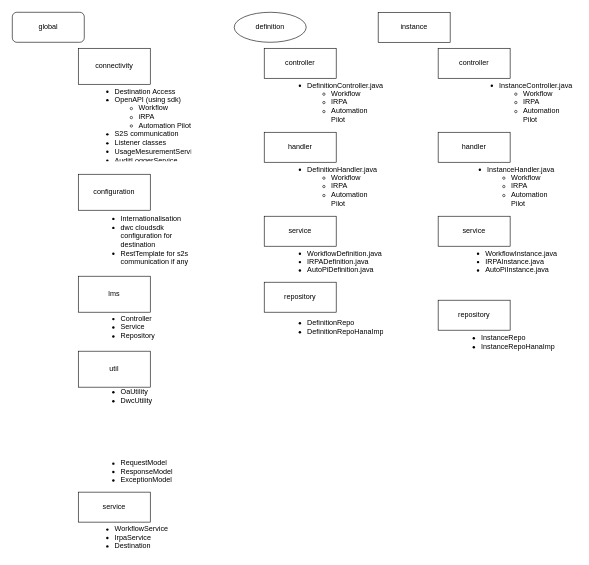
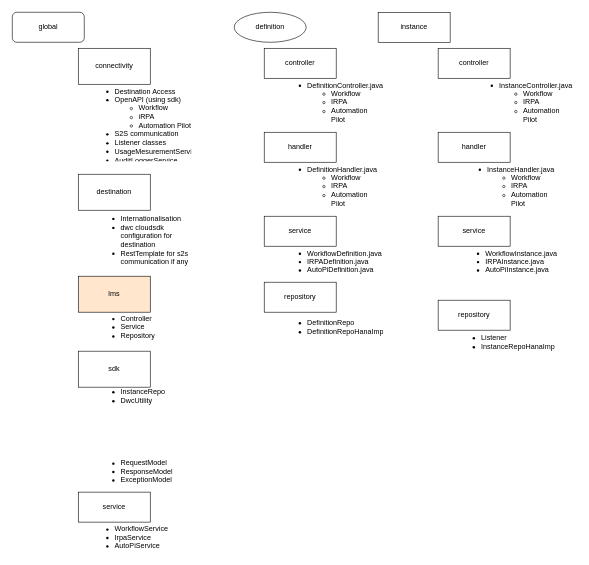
node "configuration": label "configuration" -> "destination"
node "lms": fillcolor #ffffff -> #ffe6cc
node "InstanceRepo InstanceRepoHanaImp": label "InstanceRepo InstanceRepoHanaImp" -> "Listener InstanceRepoHanaImp"
node "util": label "util" -> "sdk"
node "OaUtility DwcUtility": label "OaUtility DwcUtility" -> "InstanceRepo DwcUtility"
node "WorkflowService IrpaService Destination": label "WorkflowService IrpaService Destination" -> "WorkflowService IrpaService AutoPiService"
